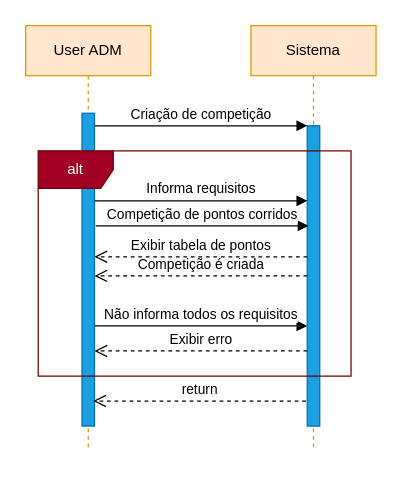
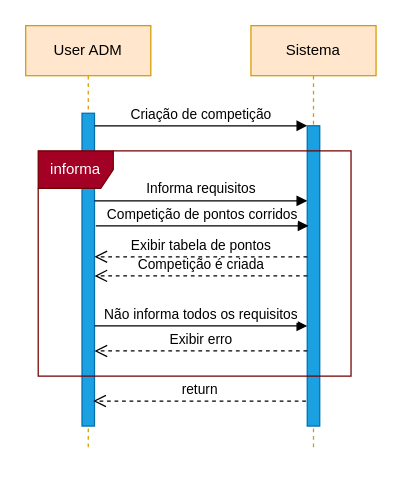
node "alt": label "alt" -> "informa"
